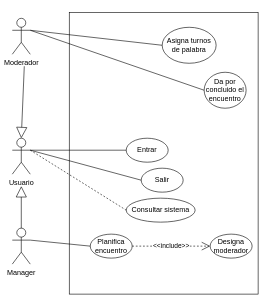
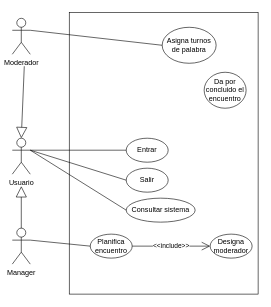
edge "Moderador" -- "Da por concluido el encuentro": removed
node "Salir": moved (162, 180) -> (147, 180)
edge "Usuario" -- "Consultar sistema": style dashed -> solid
edge "Planifica encuentro" -> "Designa moderador": style dashed -> solid
